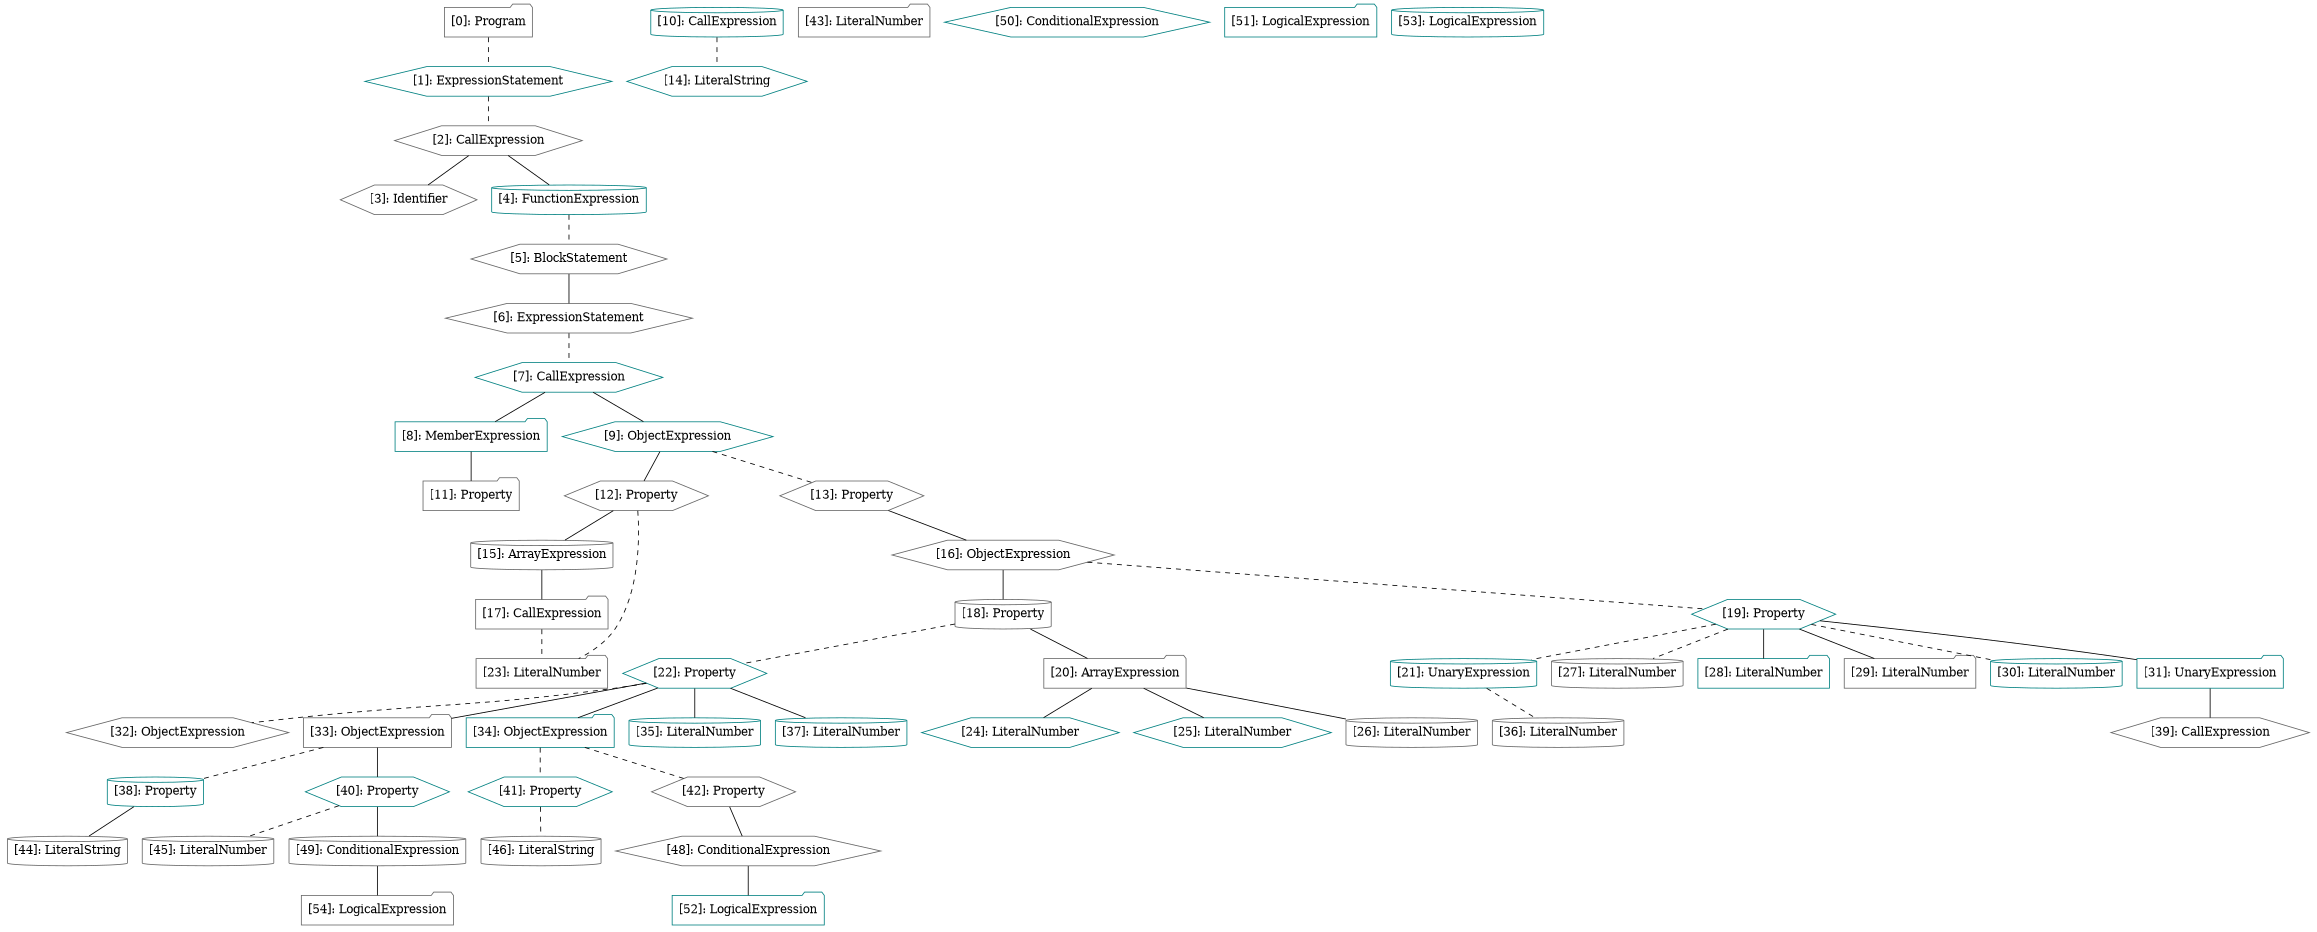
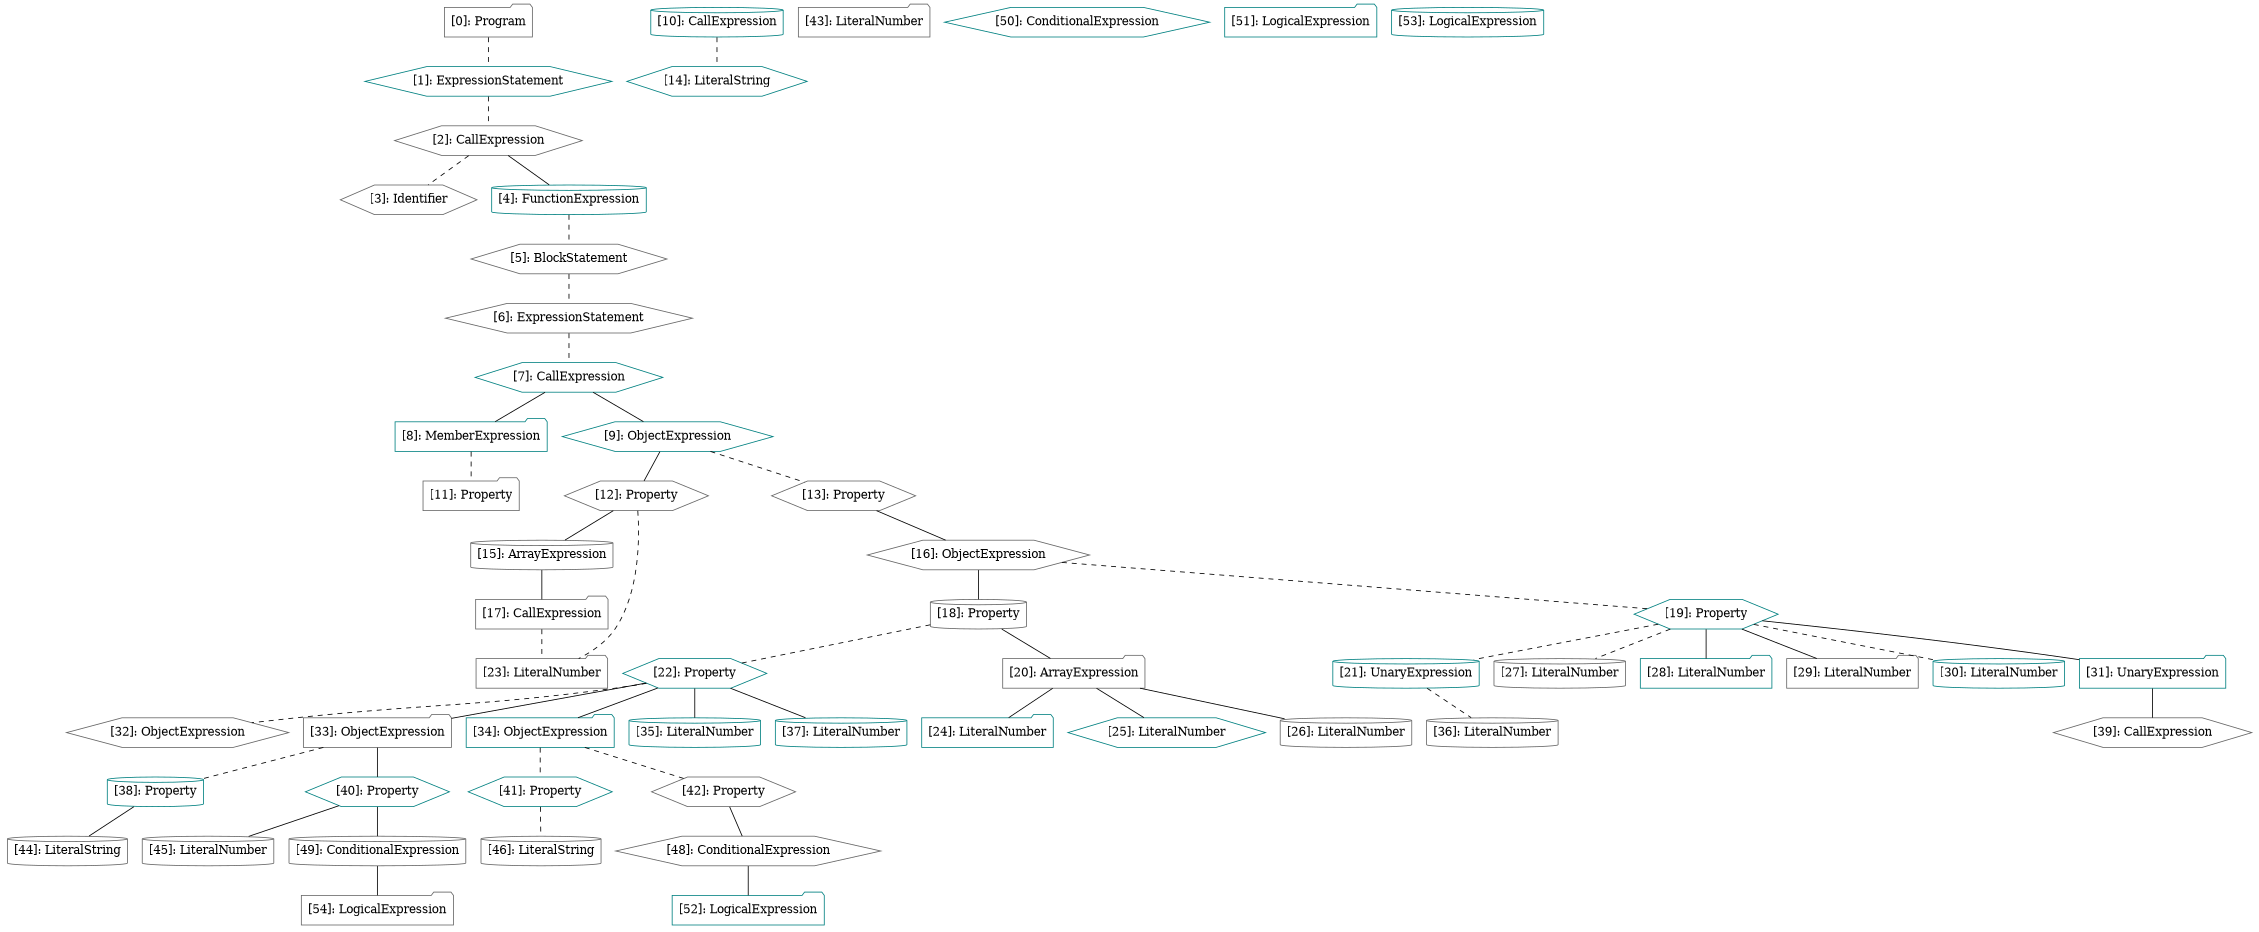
edge "[2]: CallExpression" -- "[3]: Identifier": style solid -> dashed
edge "[5]: BlockStatement" -- "[6]: ExpressionStatement": style solid -> dashed
edge "[8]: MemberExpression" -- "[11]: Property": style solid -> dashed
node "[24]: LiteralNumber": shape hexagon -> folder
edge "[40]: Property" -- "[45]: LiteralNumber": style dashed -> solid
